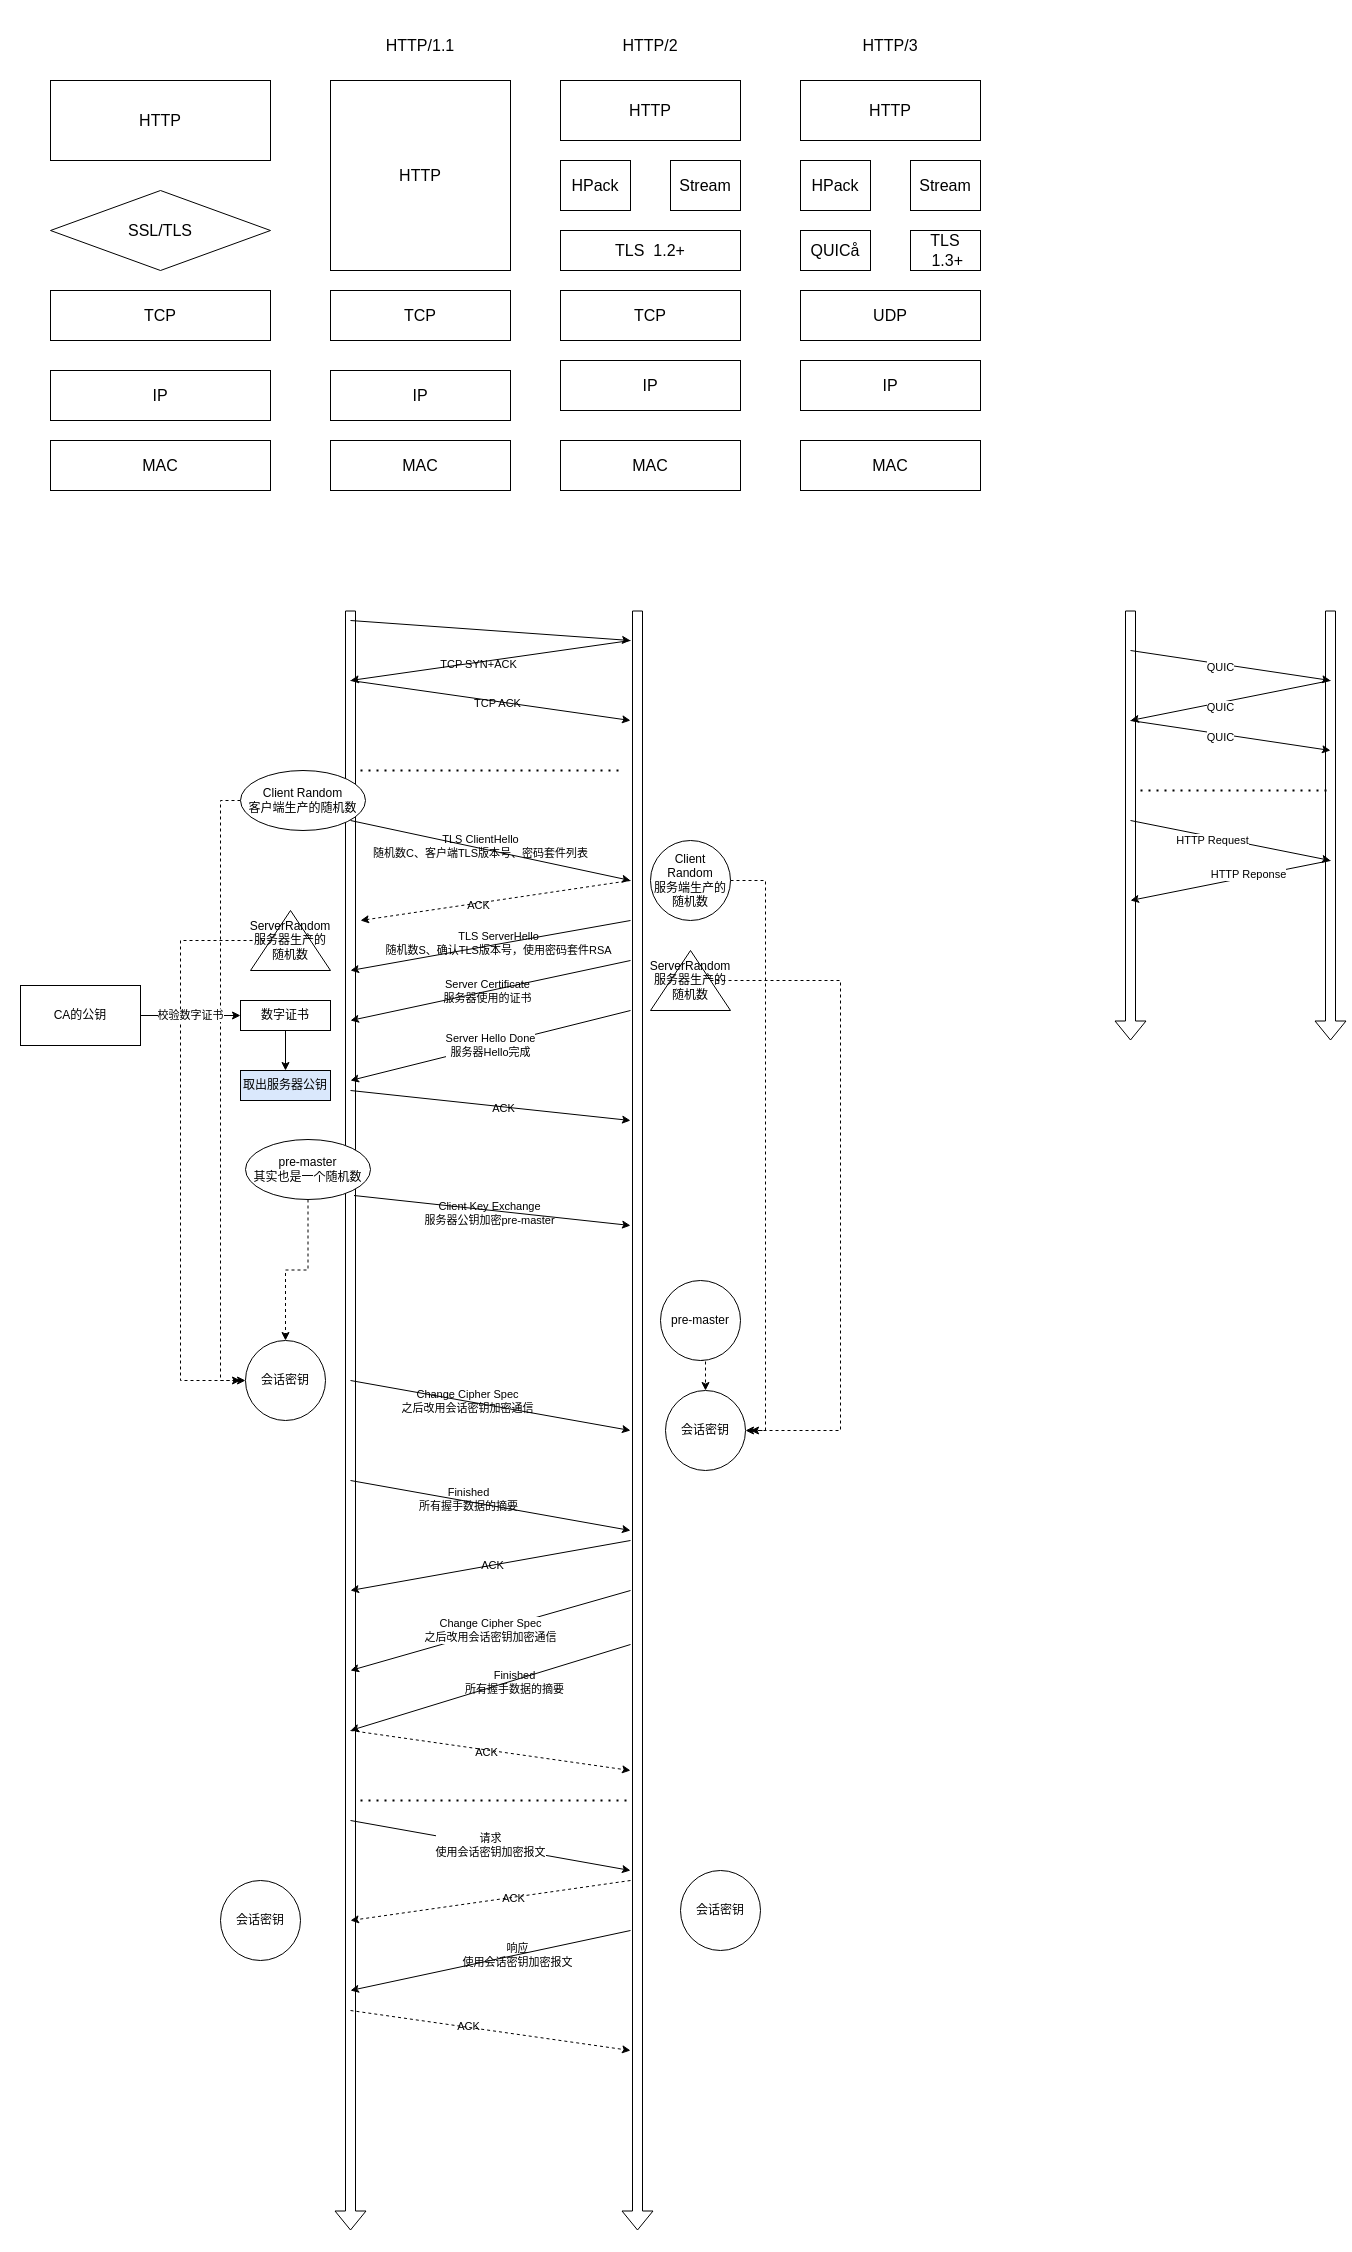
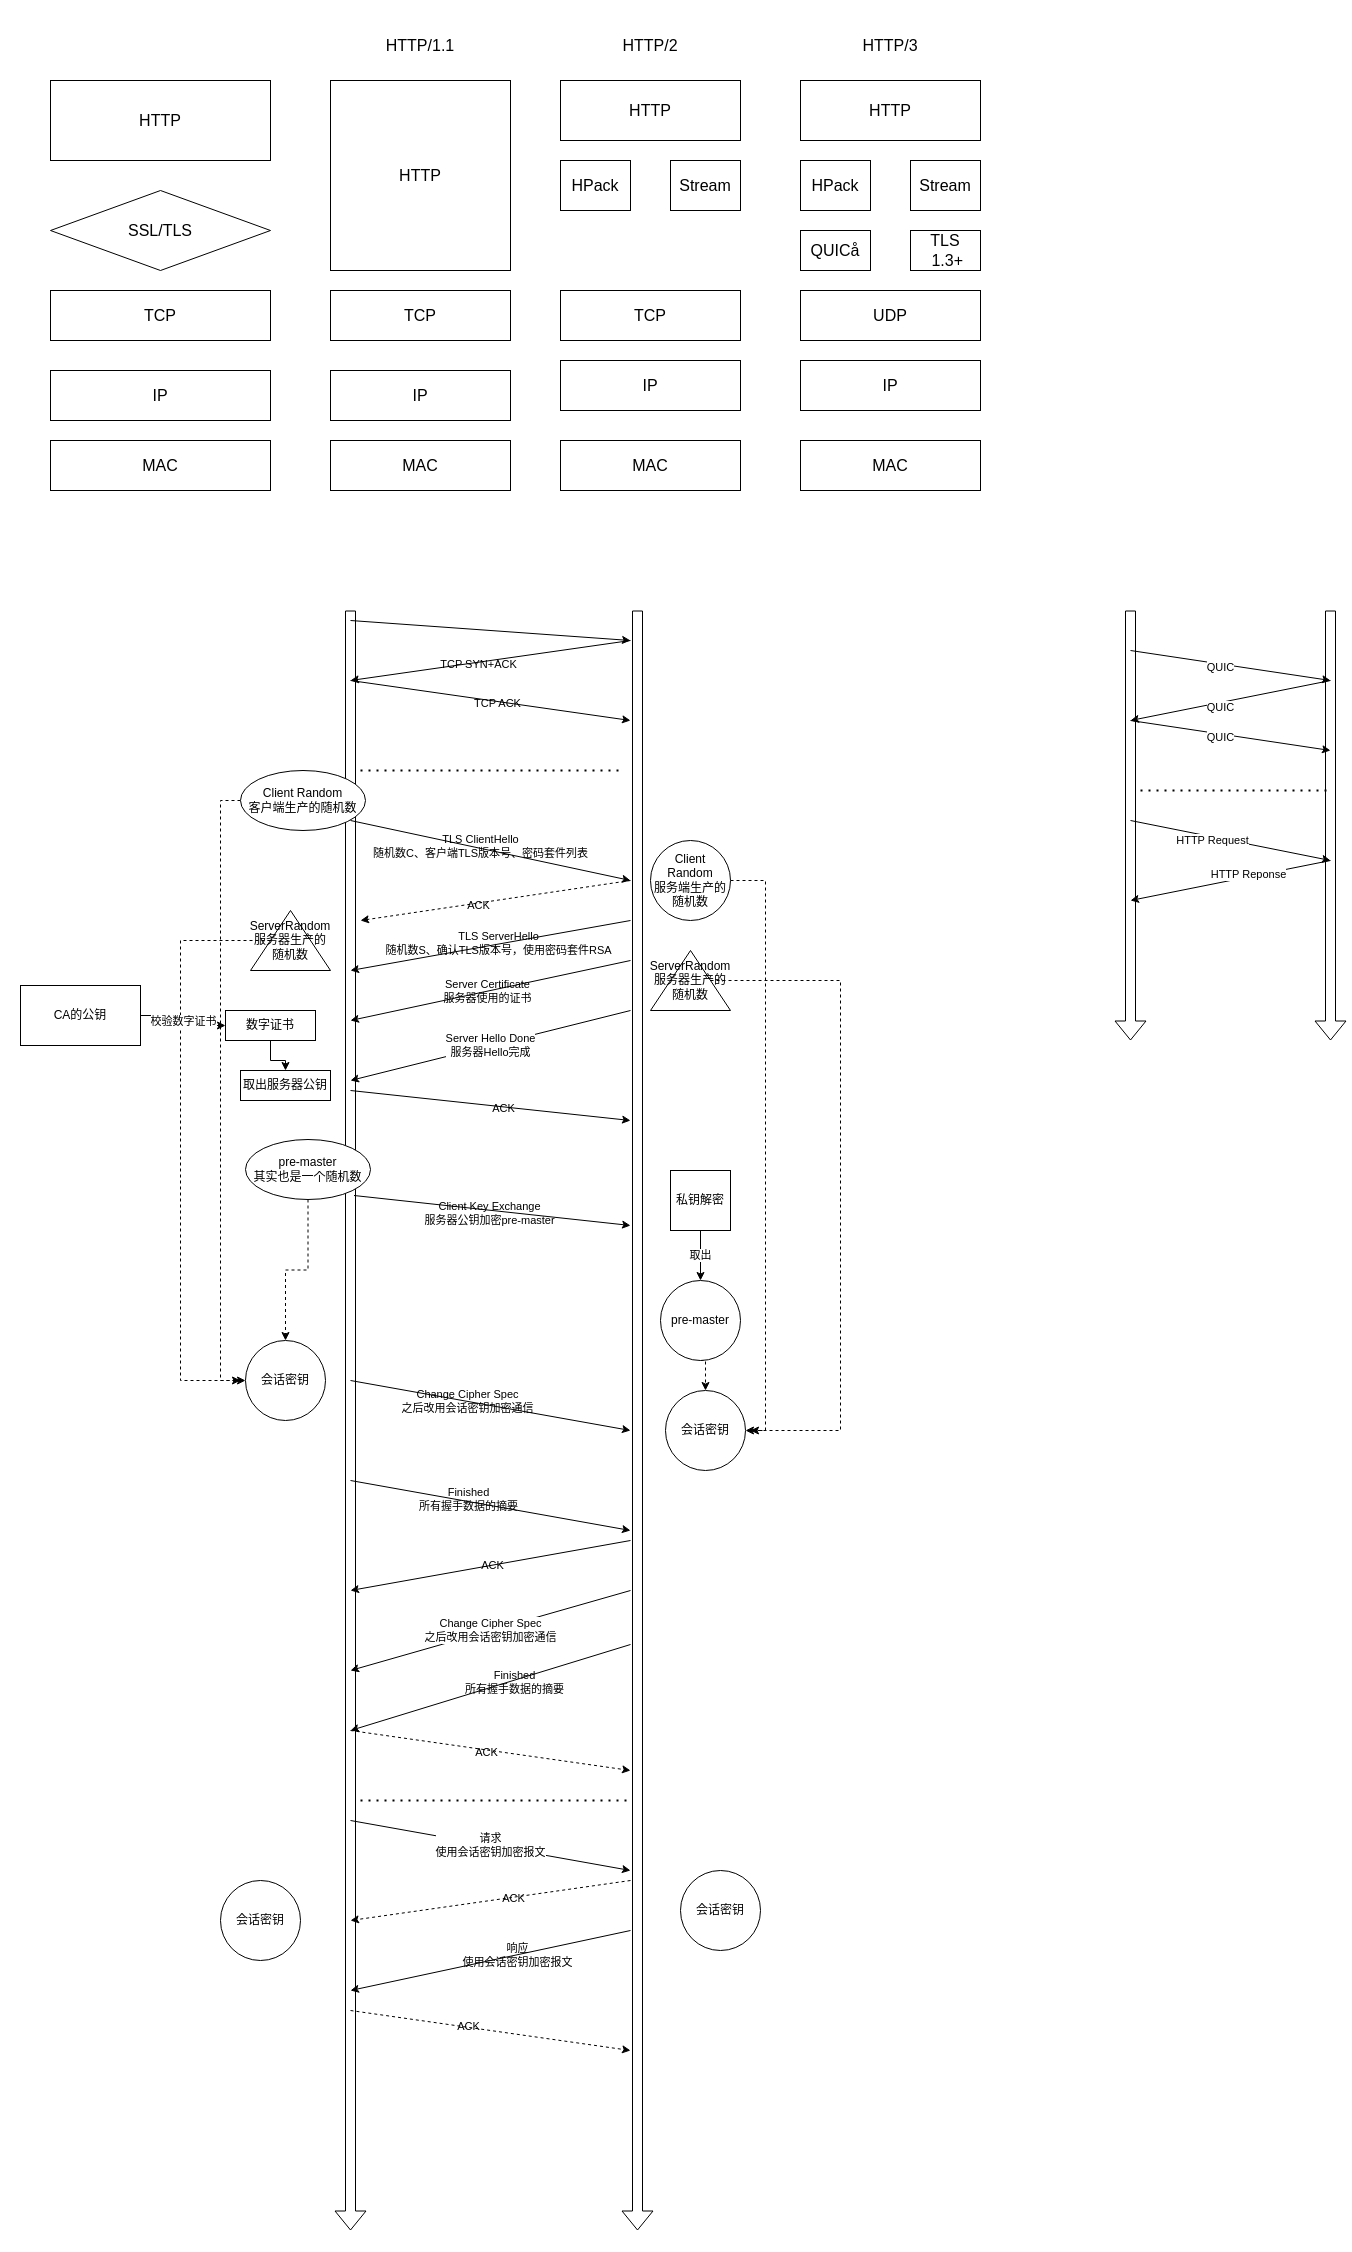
node "TLS 1.2+": removed
node "数字证书": moved (286, 1016) -> (271, 1026)
node "取出服务器公钥": fillcolor #dae8fc -> #ffffff
node "私钥解密": added
edge "私钥解密" -> "pre-master": added, label "取出"
